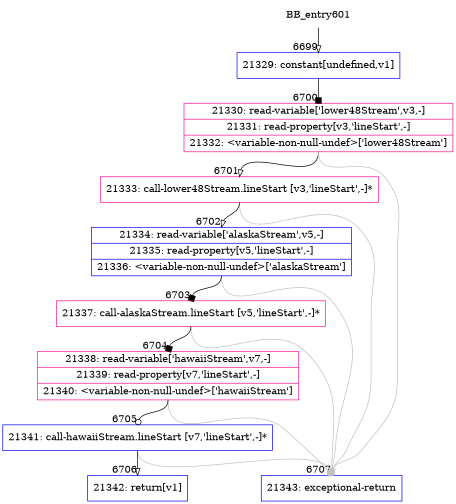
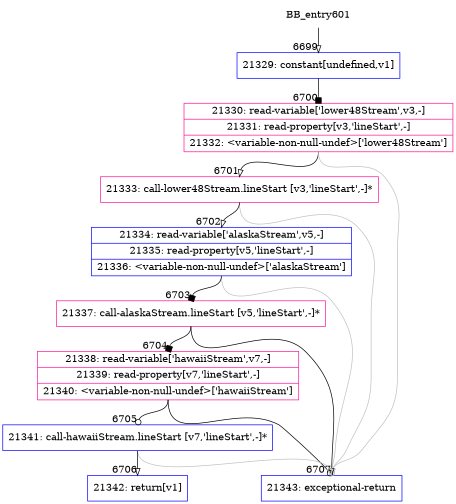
edge "21337: call-alaskaStream.lineStart [v5,'lineStart',-]*" -> "21343: exceptional-return": color gray -> black
edge "21338: read-variable['hawaiiStream',v7,-]" -> "21343: exceptional-return": color gray -> black
edge "21341: call-hawaiiStream.lineStart [v7,'lineStart',-]*" -> "21343: exceptional-return": arrowhead box -> onormal
